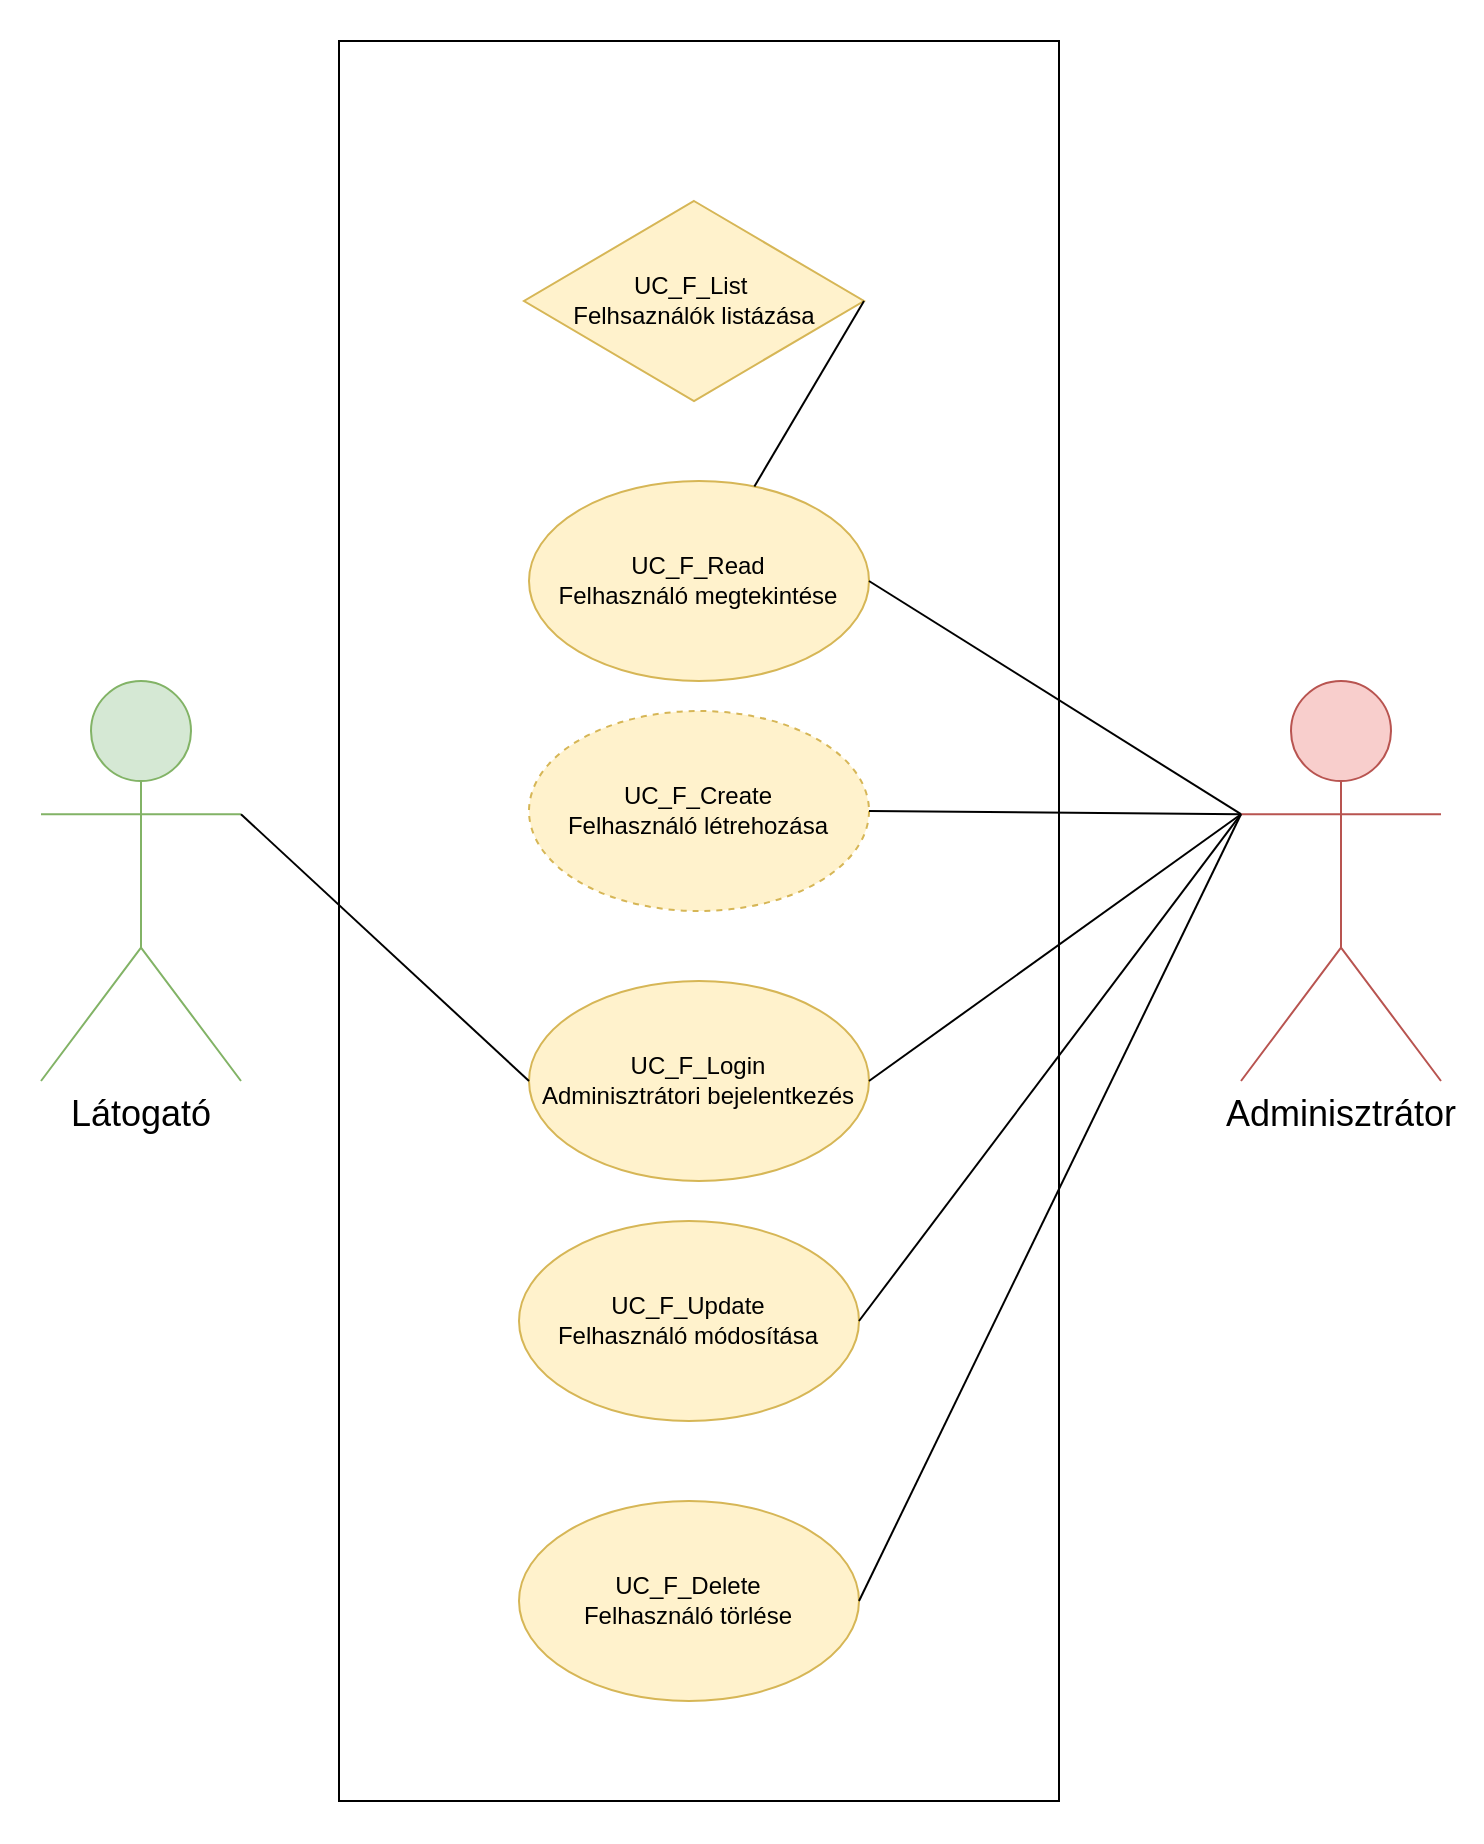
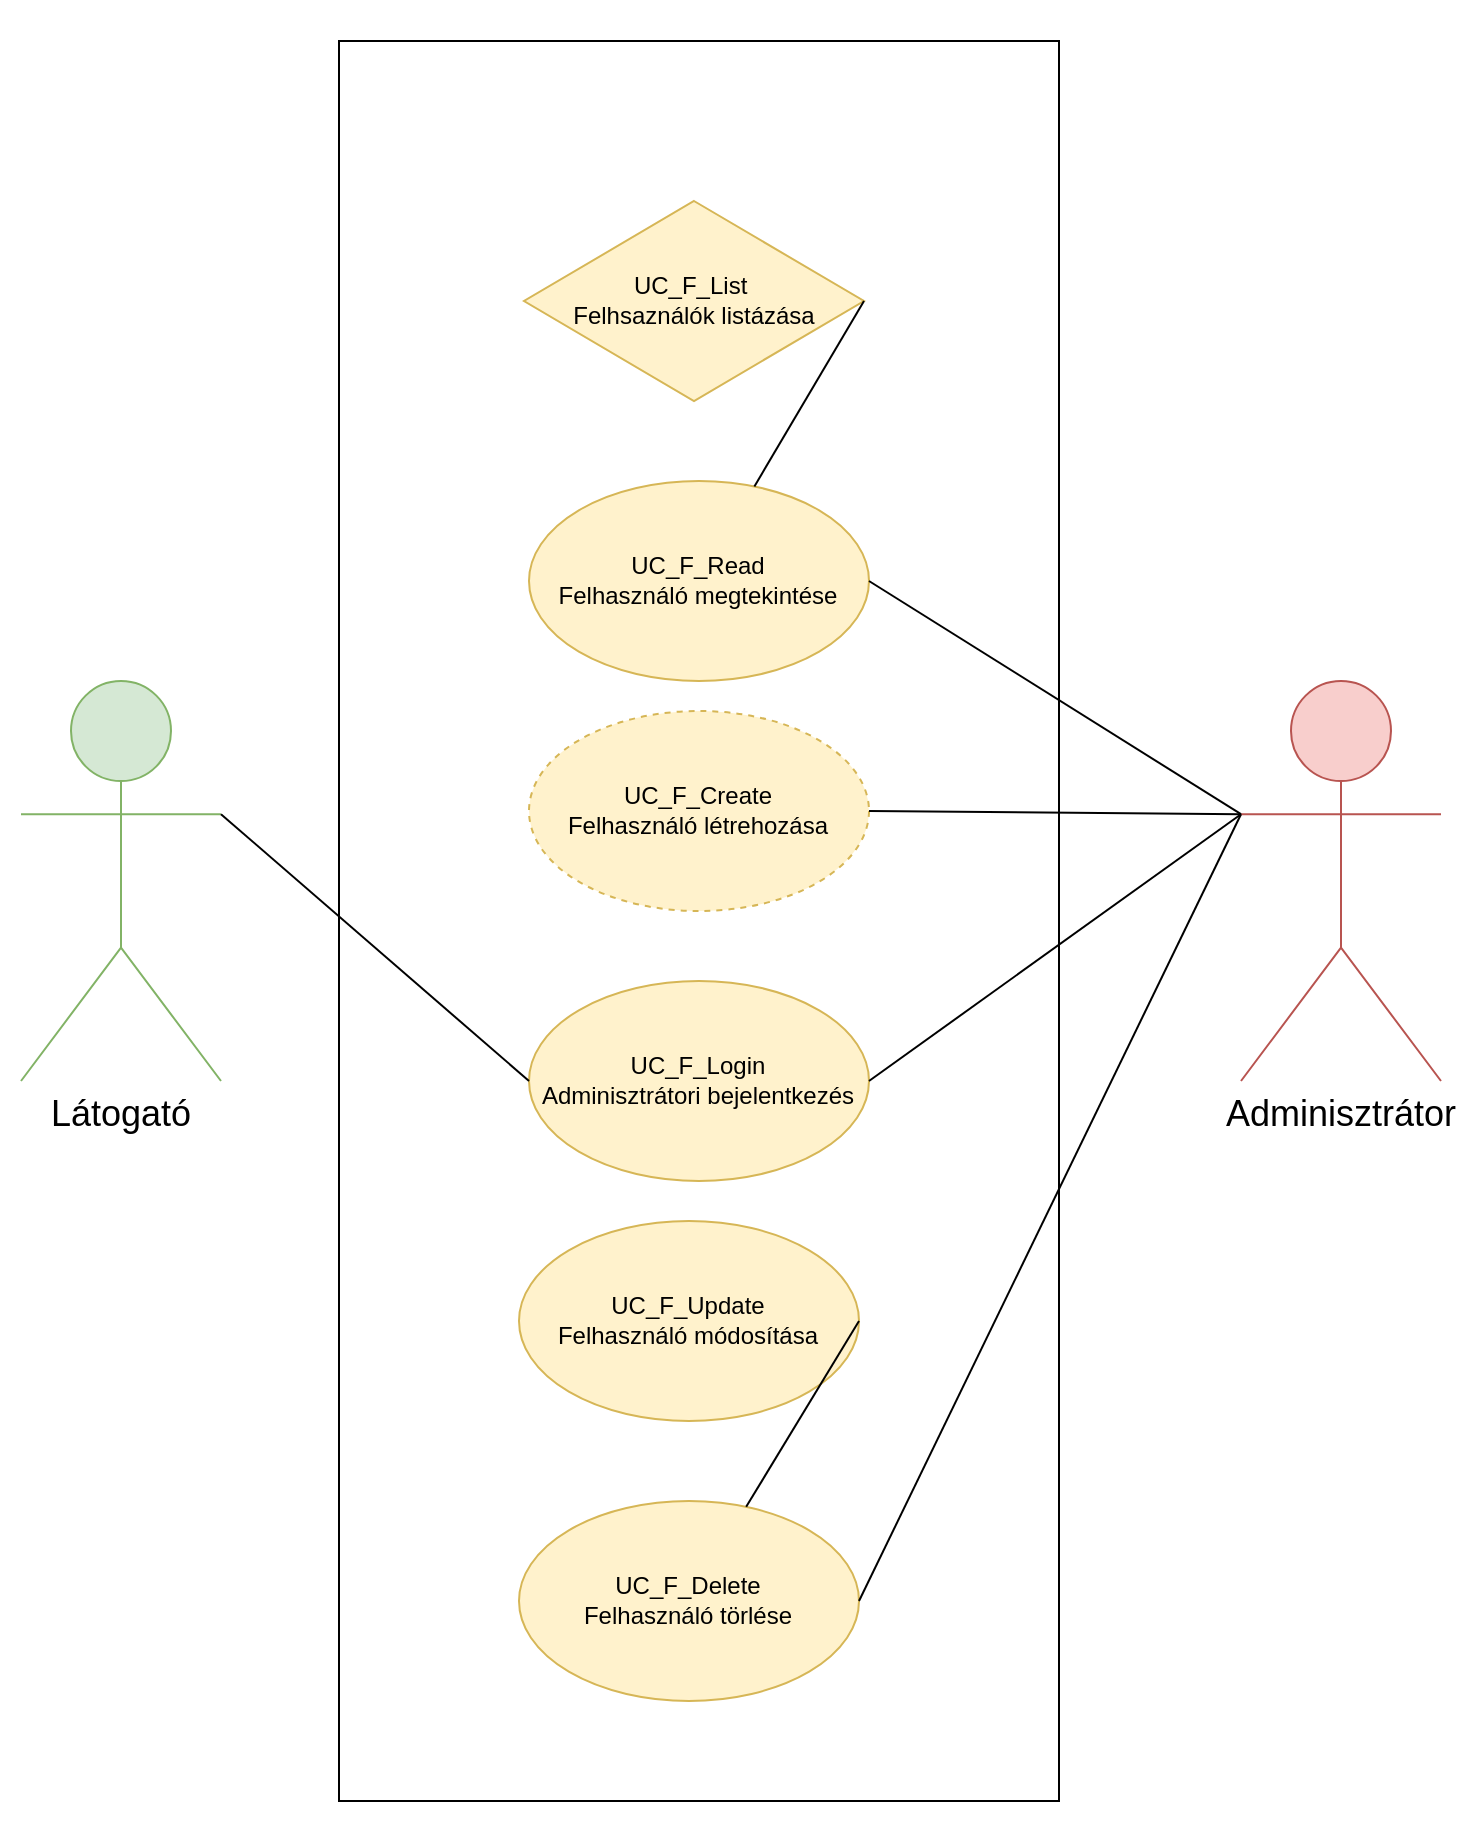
node "Látogató": moved (141, 881) -> (121, 881)
edge "Adminisztrátor" -- "UC_F_Update Felhasználó módosítása": now "UC_F_Delete Felhasználó törlése" -- "UC_F_Update Felhasználó módosítása"
